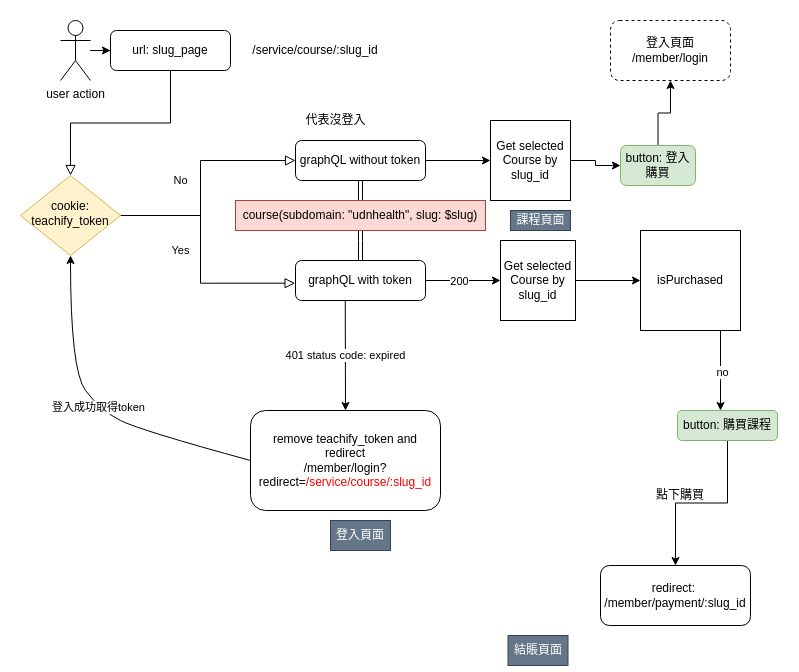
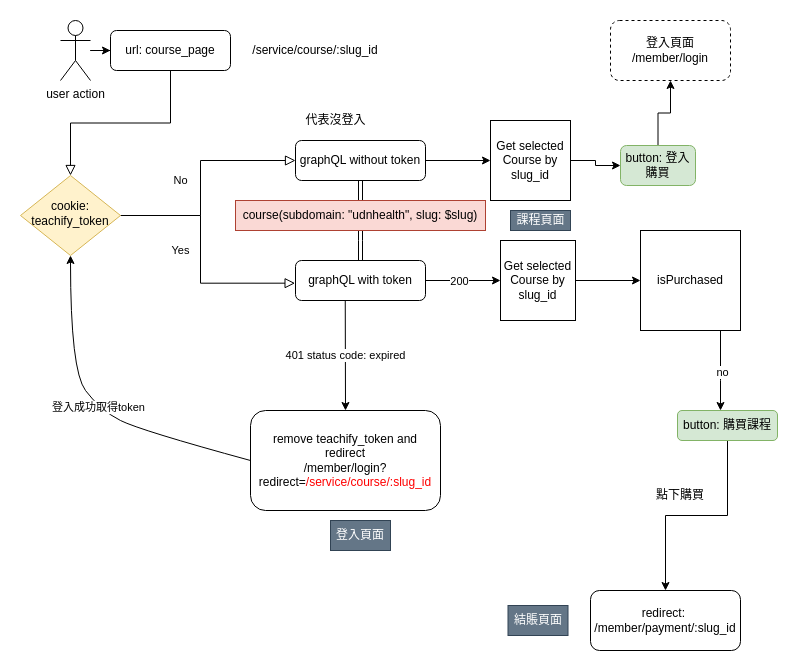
node "url: slug_page": label "url: slug_page" -> "url: course_page"
node "redirect: /member/payment/:slug_id": moved (676, 596) -> (666, 621)
node "結賬頁面": moved (538, 651) -> (538, 621)
